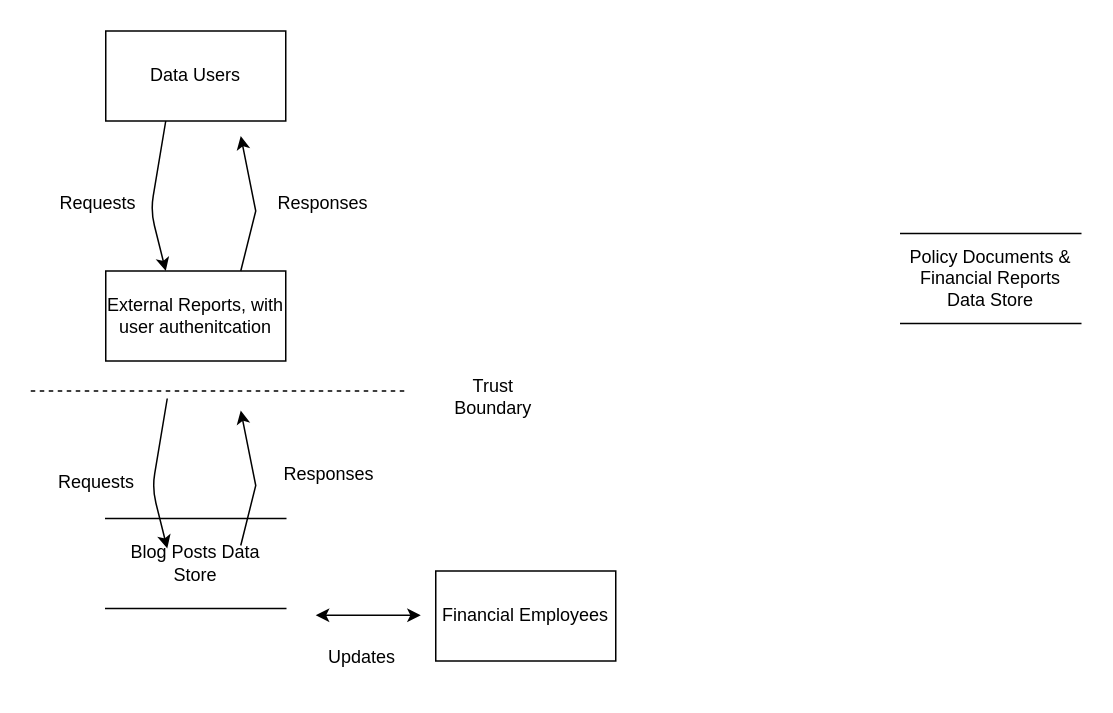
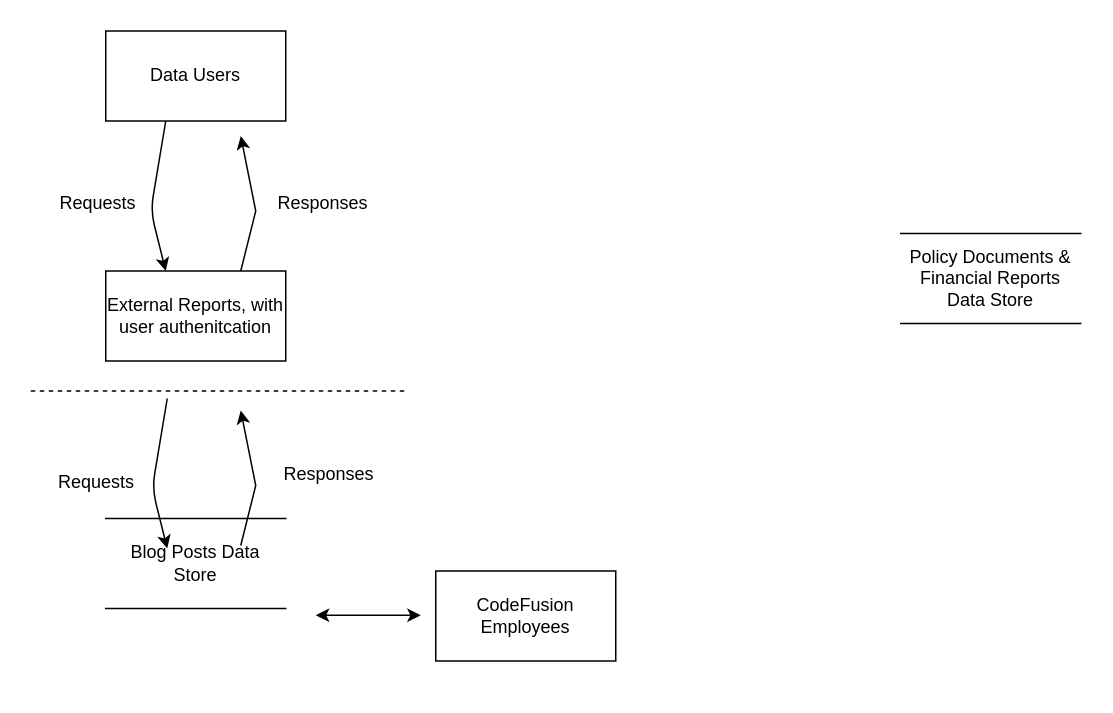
node "Trust Boundary": removed
node "Financial Employees": label "Financial Employees" -> "CodeFusion Employees"
node "Updates": removed
